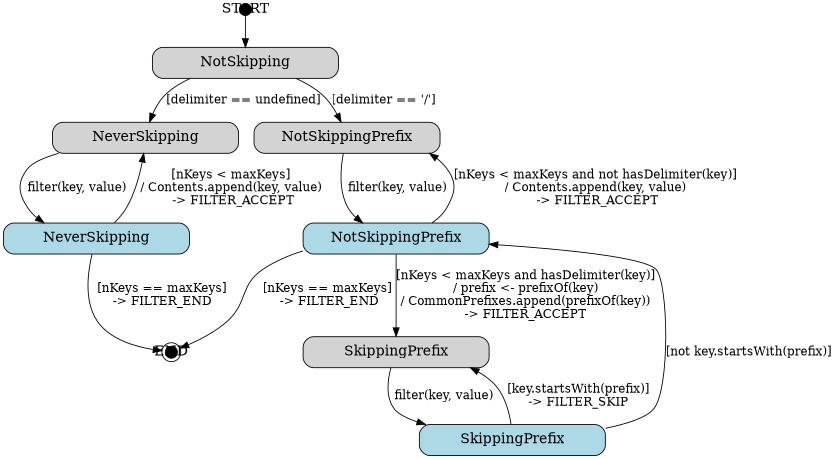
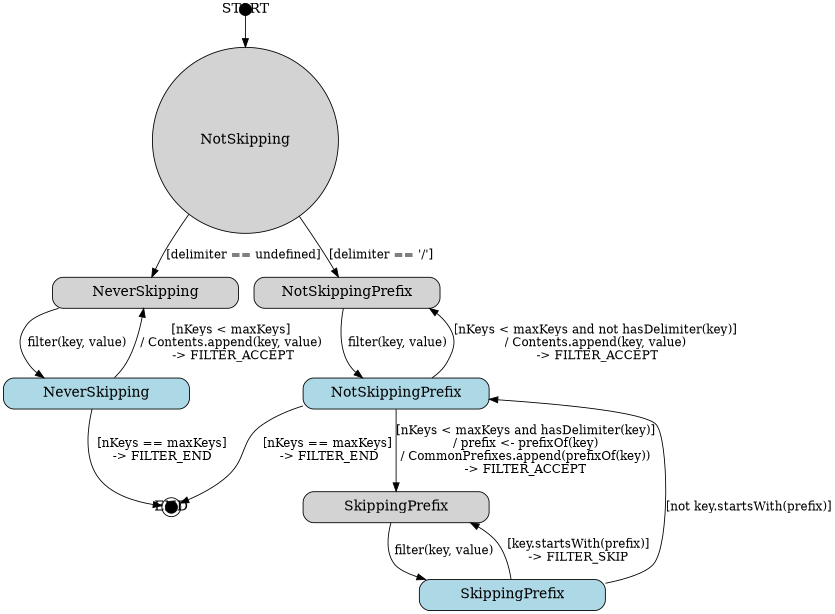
node "NotSkipping": shape box -> circle
